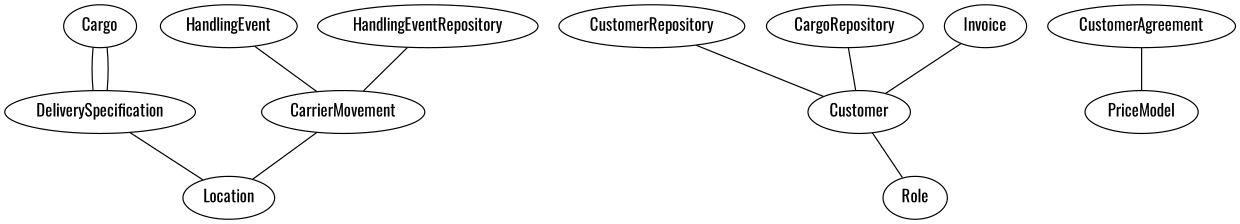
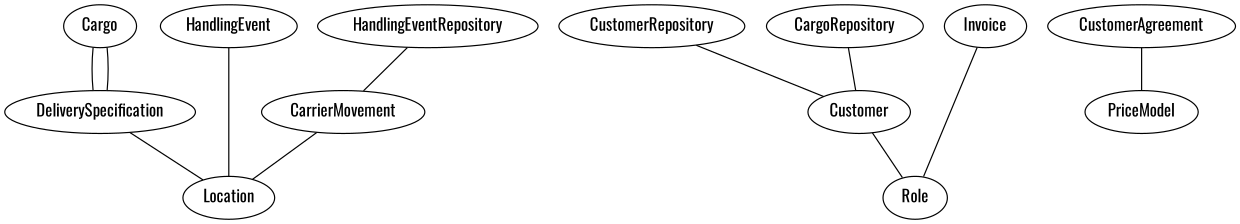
edge "Invoice" -- "Customer": now "Invoice" -- "Role"
edge "HandlingEvent" -- "CarrierMovement": now "HandlingEvent" -- "Location"
